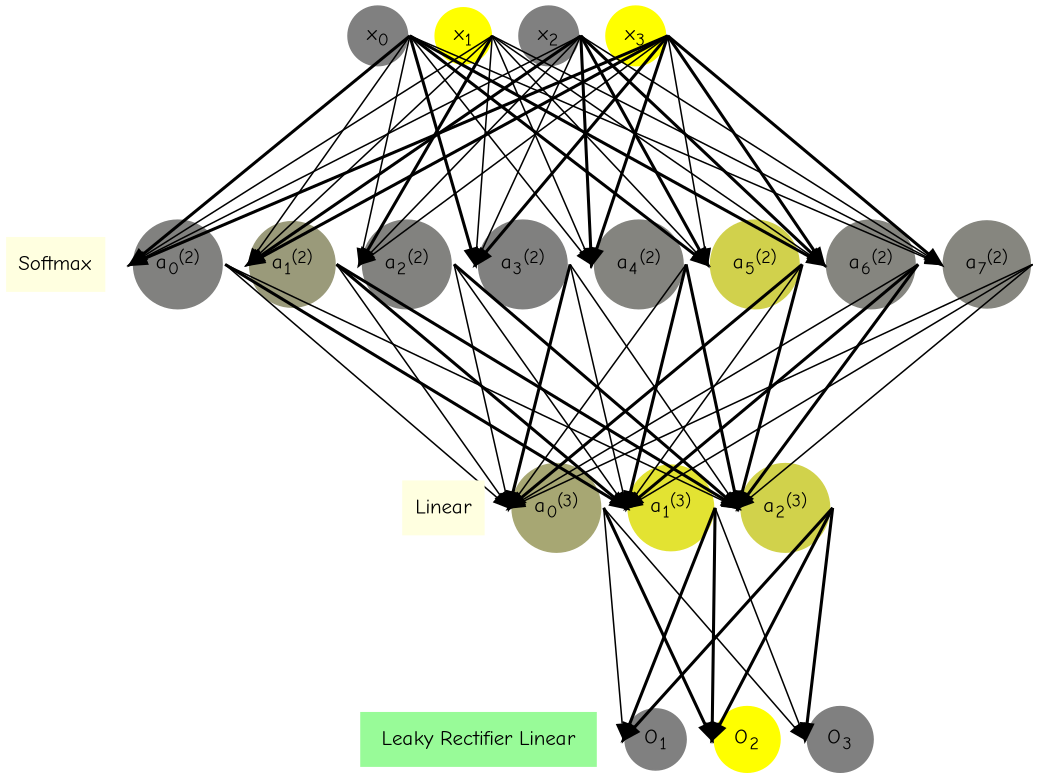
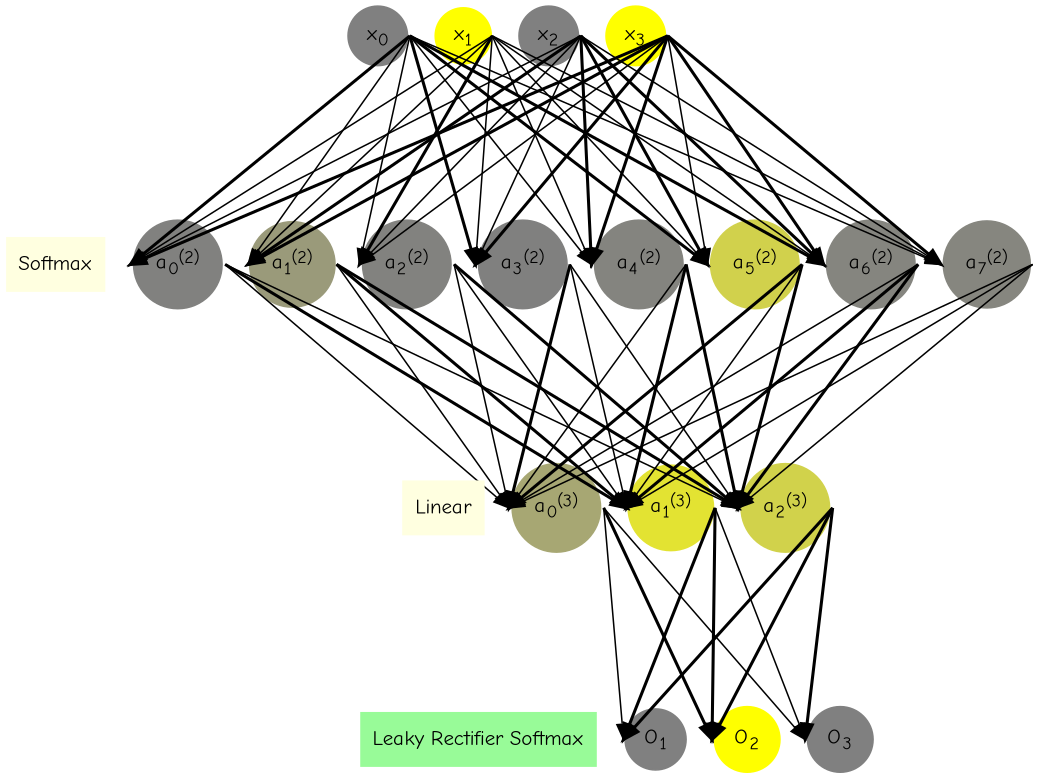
node "Leaky Rectifier Linear": label "Leaky Rectifier Linear" -> "Leaky Rectifier Softmax"
